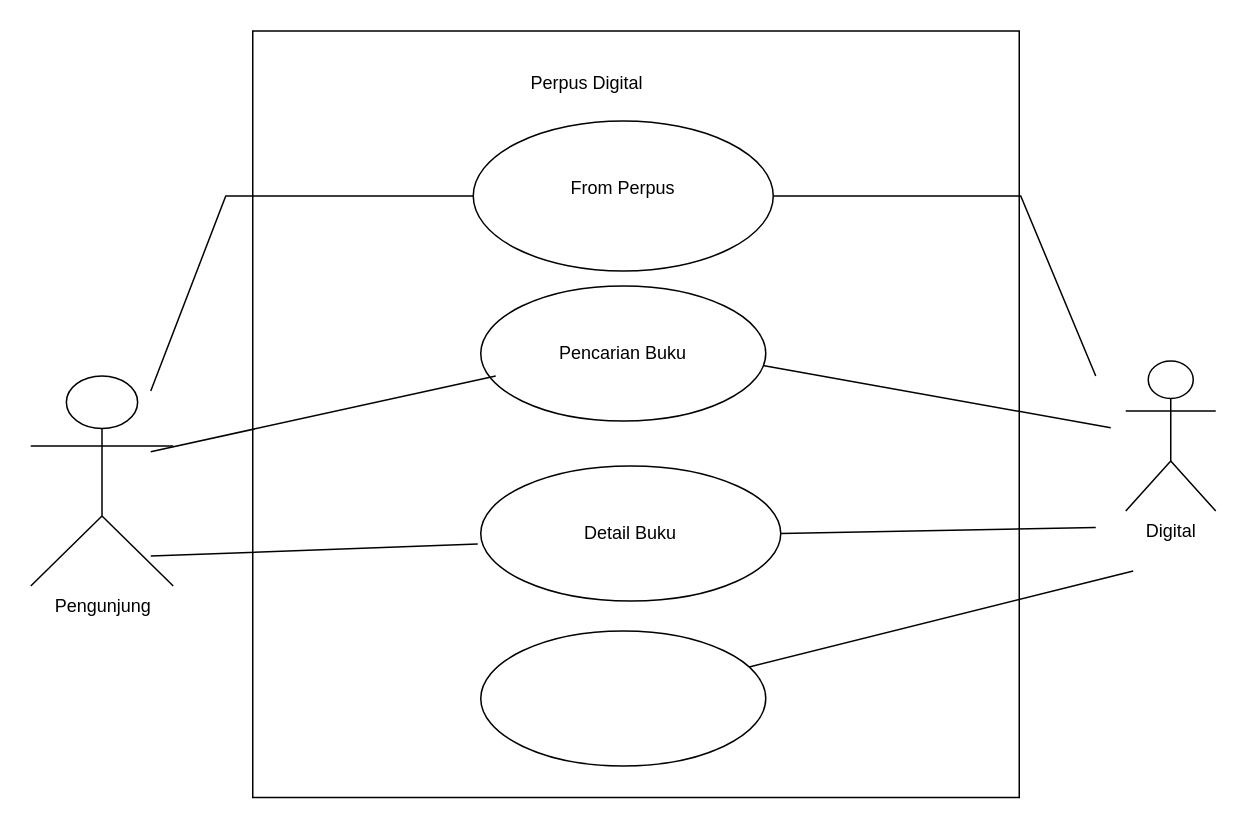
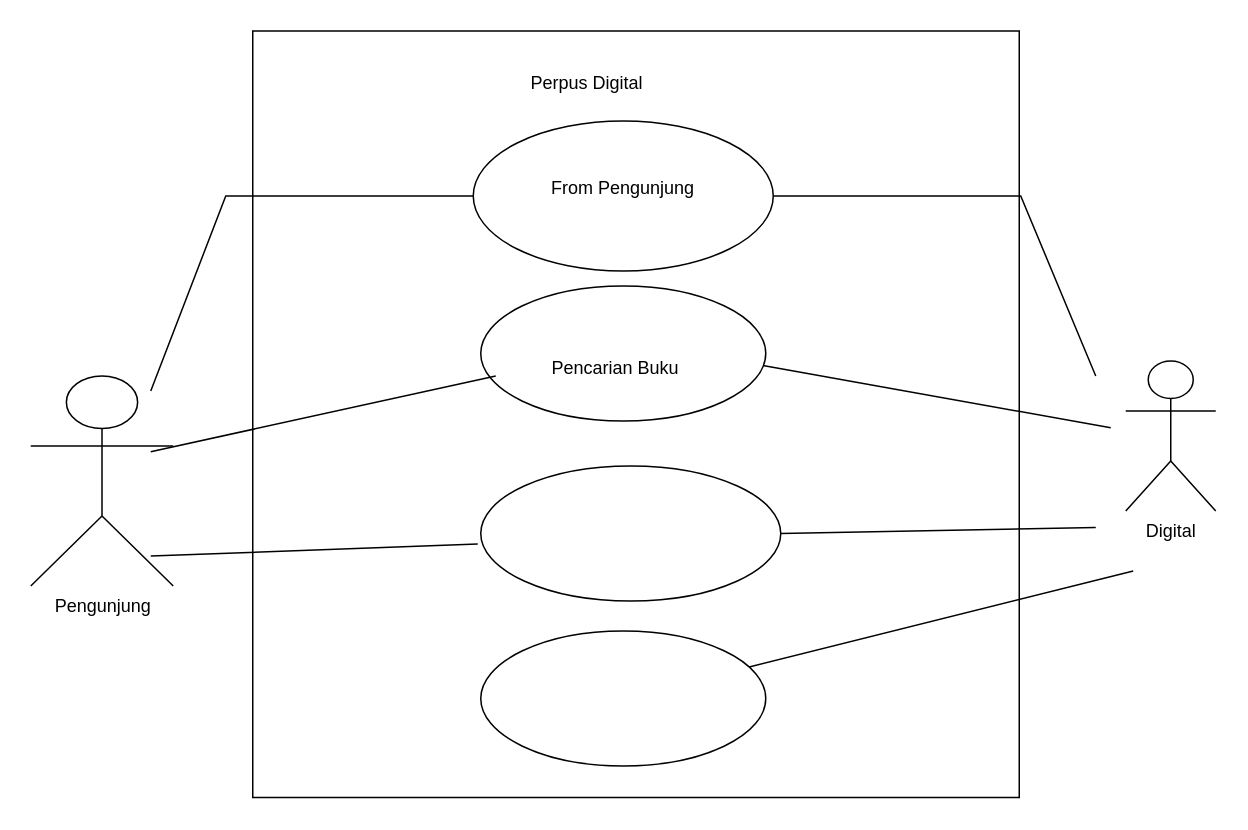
node "From Perpus": label "From Perpus" -> "From Pengunjung"
node "Pencarian Buku": moved (623, 353) -> (616, 368)
node "Detail Buku": removed
